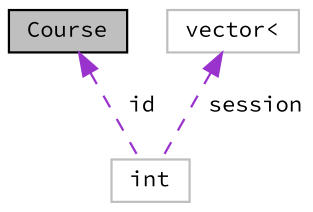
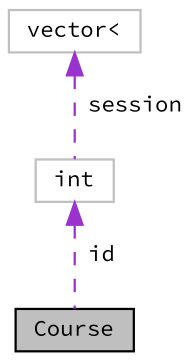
edge "int" -> "Course": reversed
